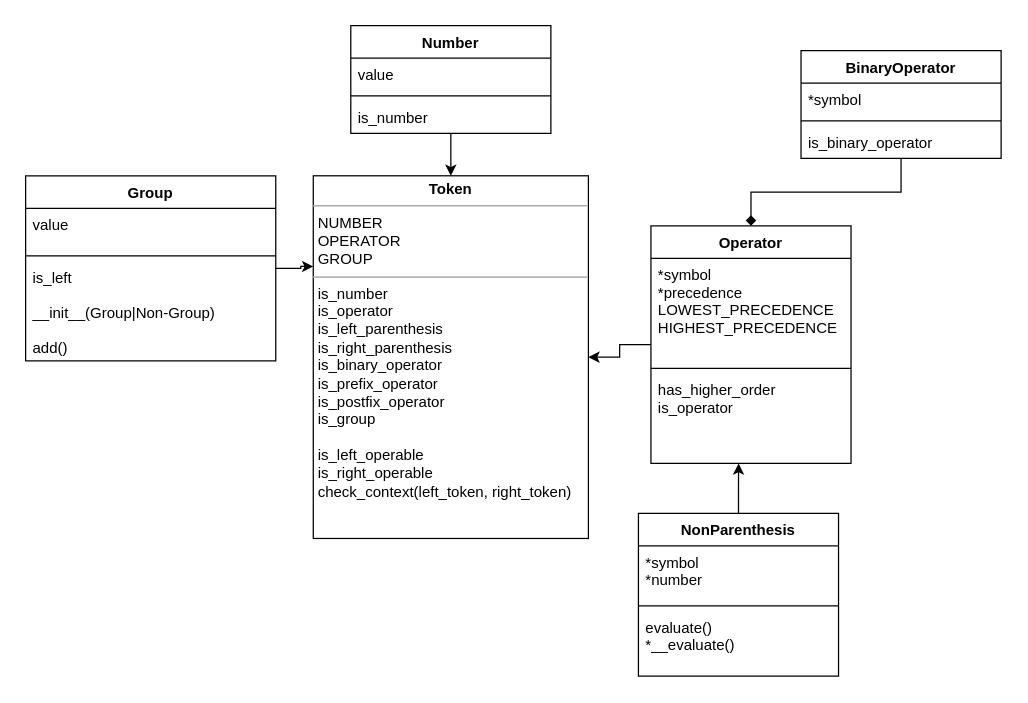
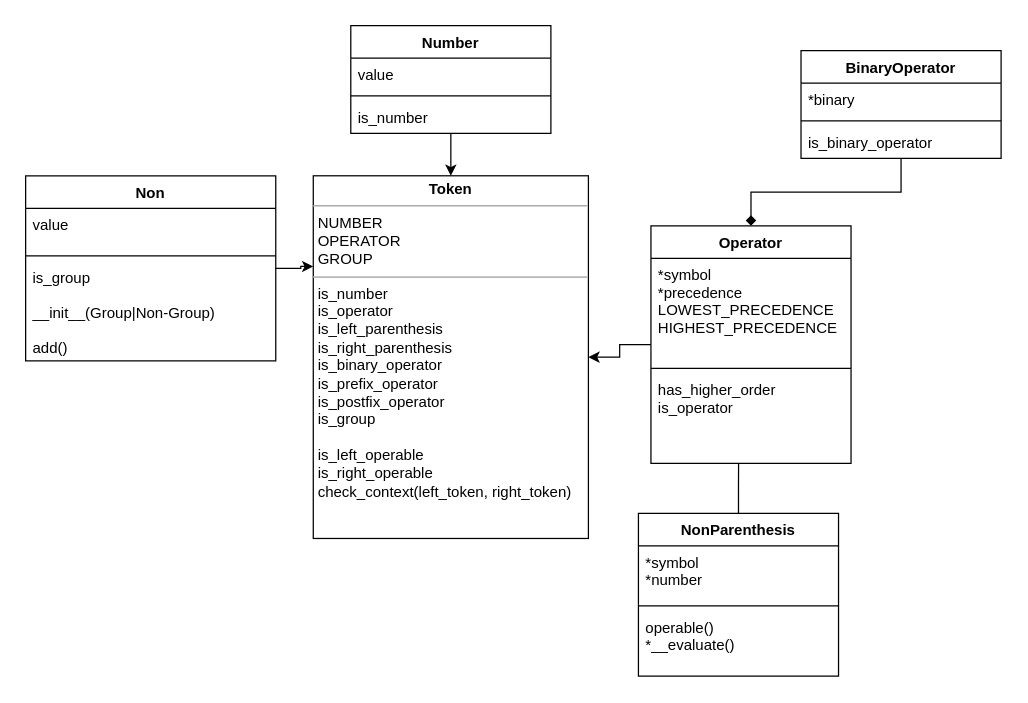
node "*symbol": label "*symbol" -> "*binary"
node "Group": label "Group" -> "Non"
node "is_left __init__(Group|Non-Group) add()": label "is_left __init__(Group|Non-Group) add()" -> "is_group __init__(Group|Non-Group) add()"
edge "NonParenthesis" -> "has_higher_order is_operator": arrowhead classic -> none
node "evaluate() *__evaluate()": label "evaluate() *__evaluate()" -> "operable() *__evaluate()"
